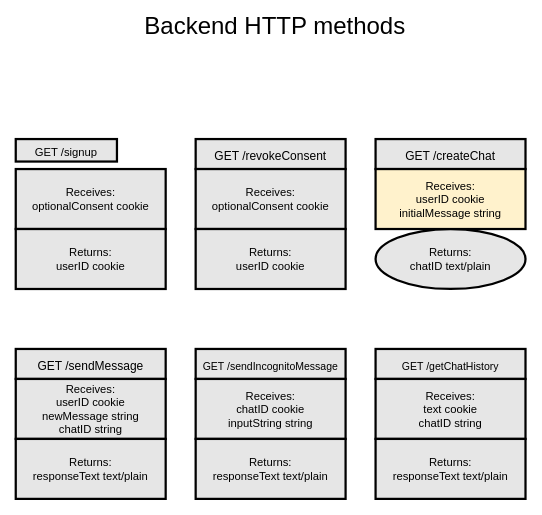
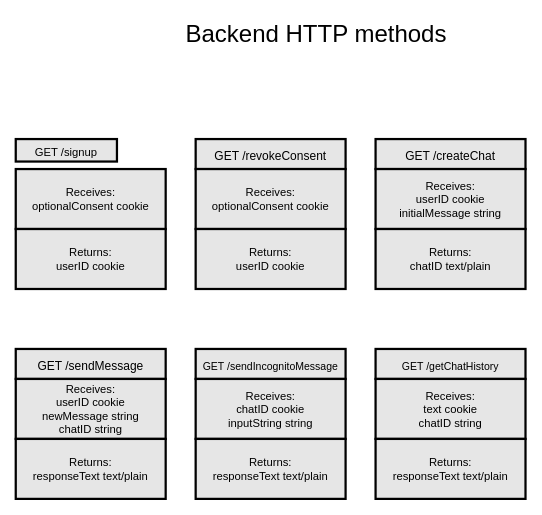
node "Backend HTTP methods": moved (275, 27) -> (316, 34)
node "Receives: userID cookie initialMessage string": fillcolor #fff2cc -> #e6e6e6
node "Returns: chatID text/plain": shape ellipse -> rectangle
